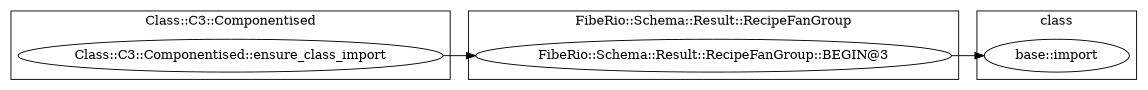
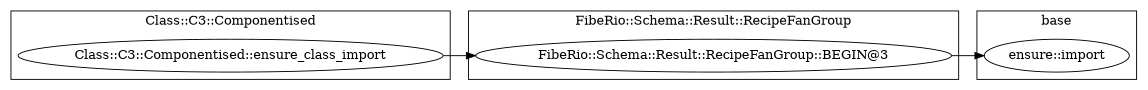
cluster "class": label "class" -> "base"
node "base::import": label "base::import" -> "ensure::import"
